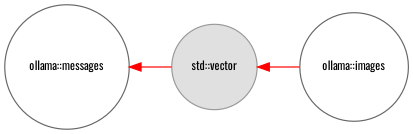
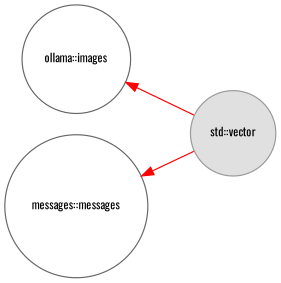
node "ollama::messages": label "ollama::messages" -> "messages::messages"
edge "ollama::images" -> "std::vector": reversed
